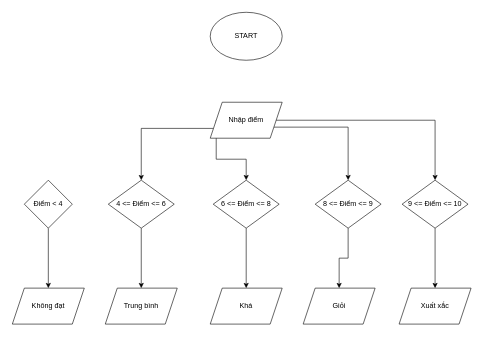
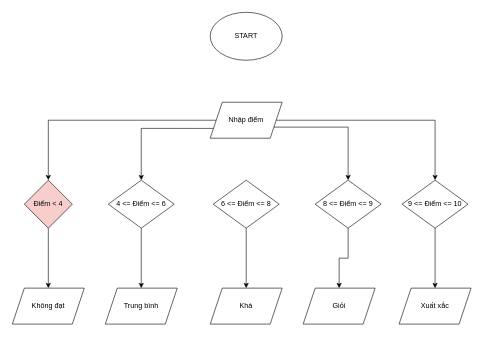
edge "Nhập điểm" -> "6 <= Điểm <= 8": now "Nhập điểm" -> "Điểm < 4"
node "Điểm < 4": fillcolor #ffffff -> #f8cecc
